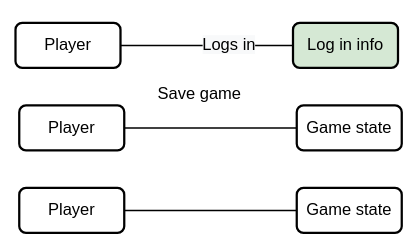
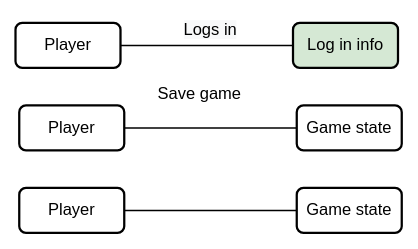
node "Logs in": moved (229, 45) -> (210, 30)
